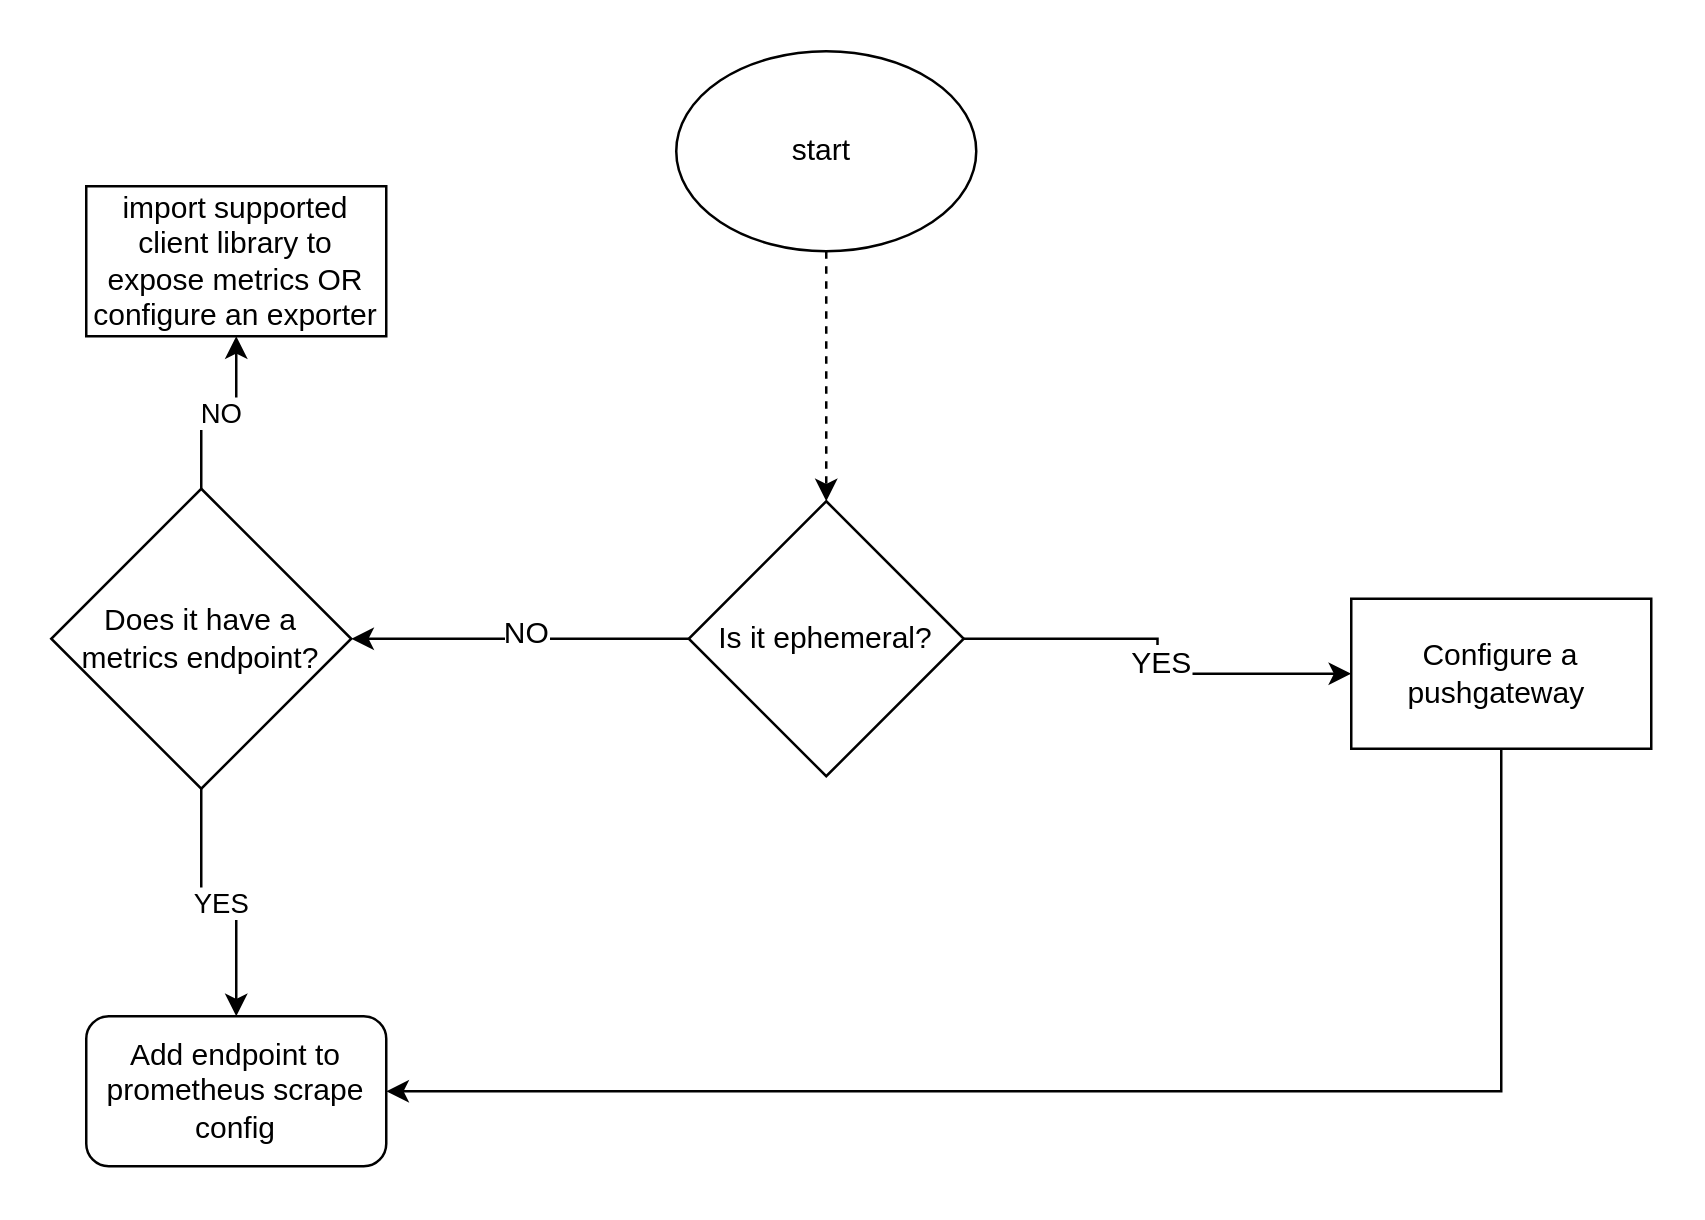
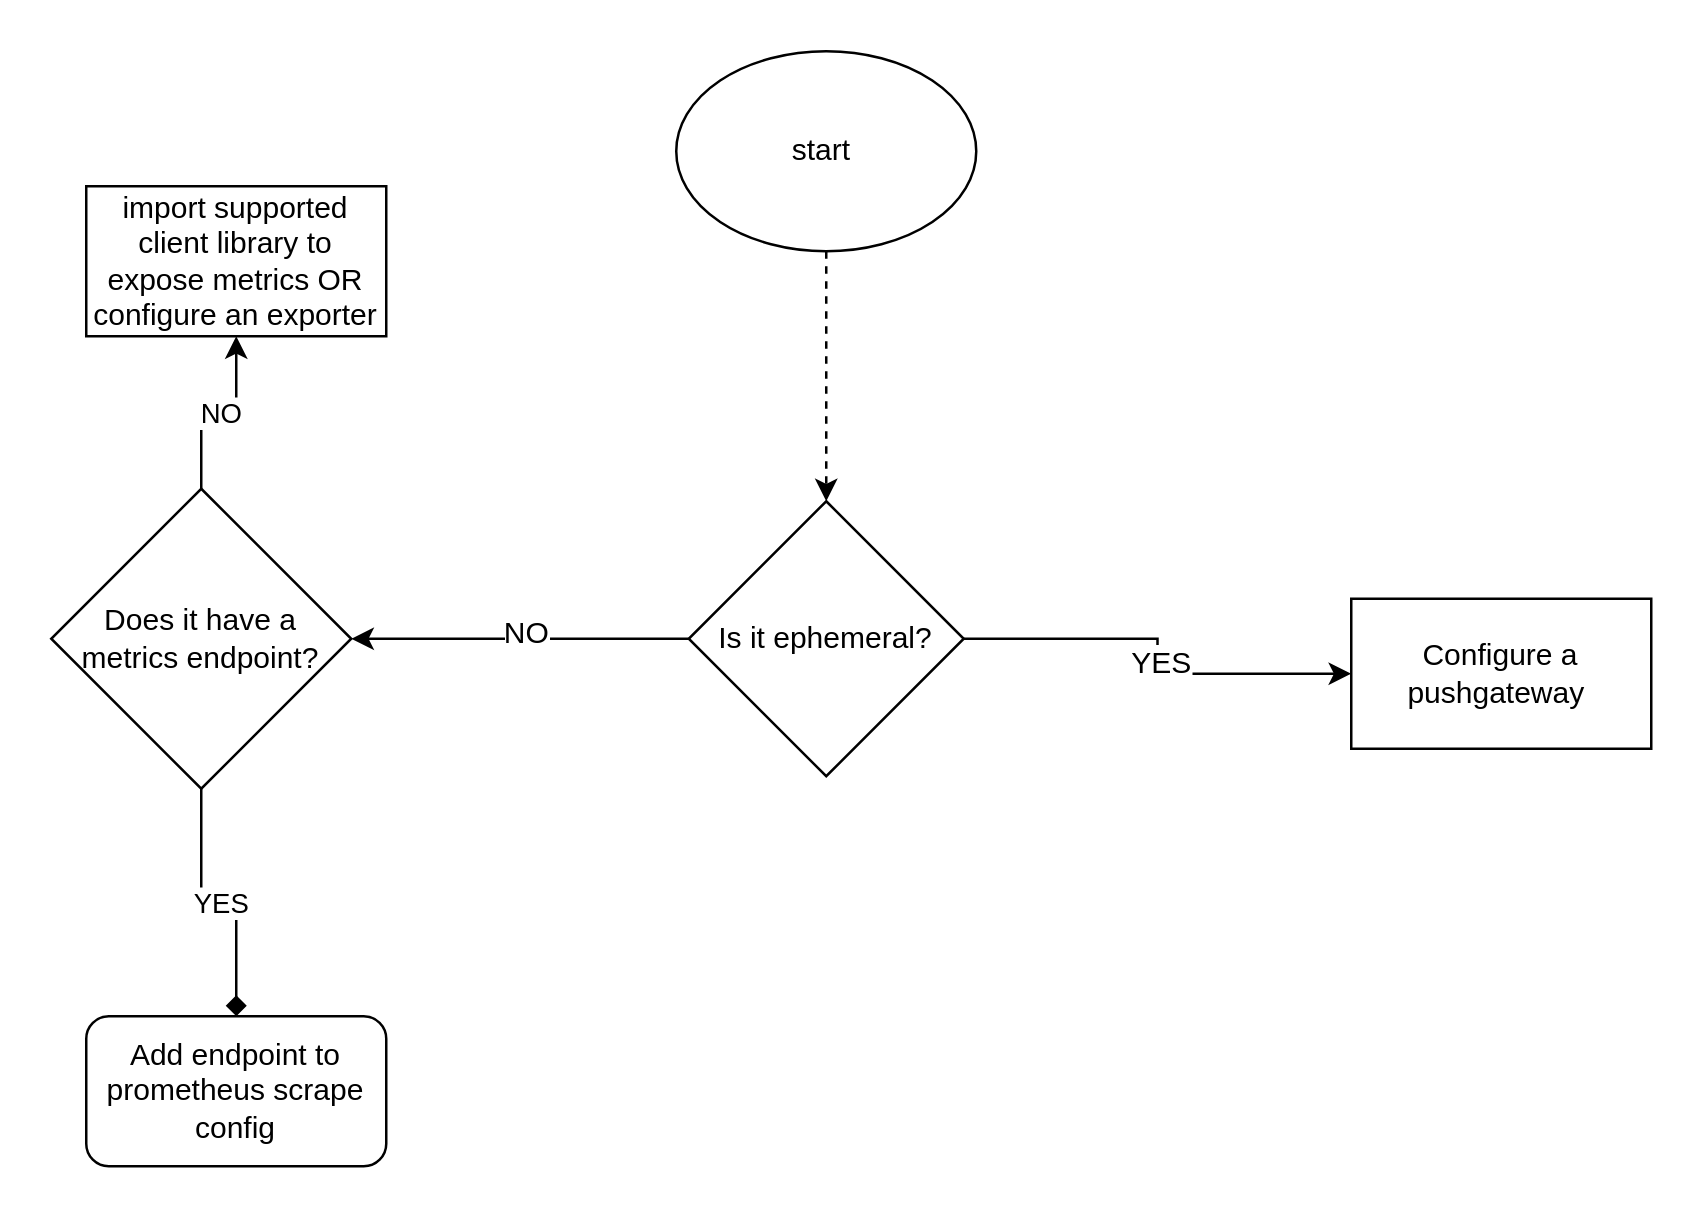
edge "Does it have a metrics endpoint?" -> "Add endpoint to prometheus scrape config": arrowhead classic -> diamond
edge "Configure a pushgateway" -> "Add endpoint to prometheus scrape config": removed
